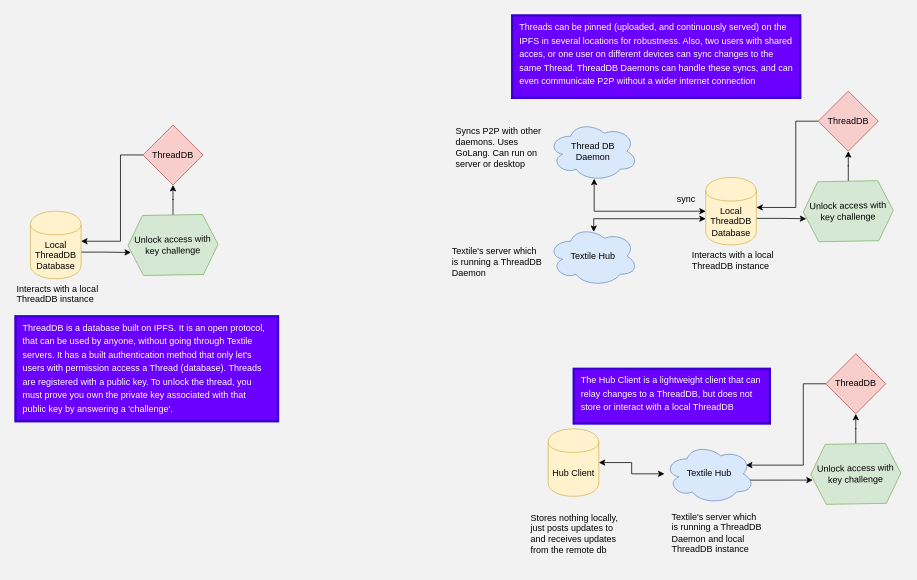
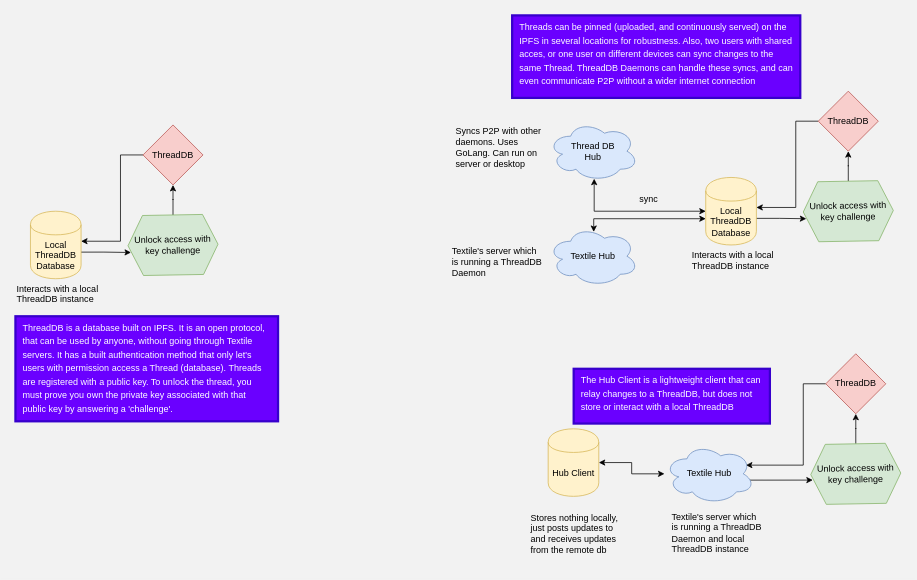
node "Thread DB Daemon": label "Thread DB Daemon" -> "Thread DB Hub"
node "sync": moved (687, 196) -> (649, 196)
